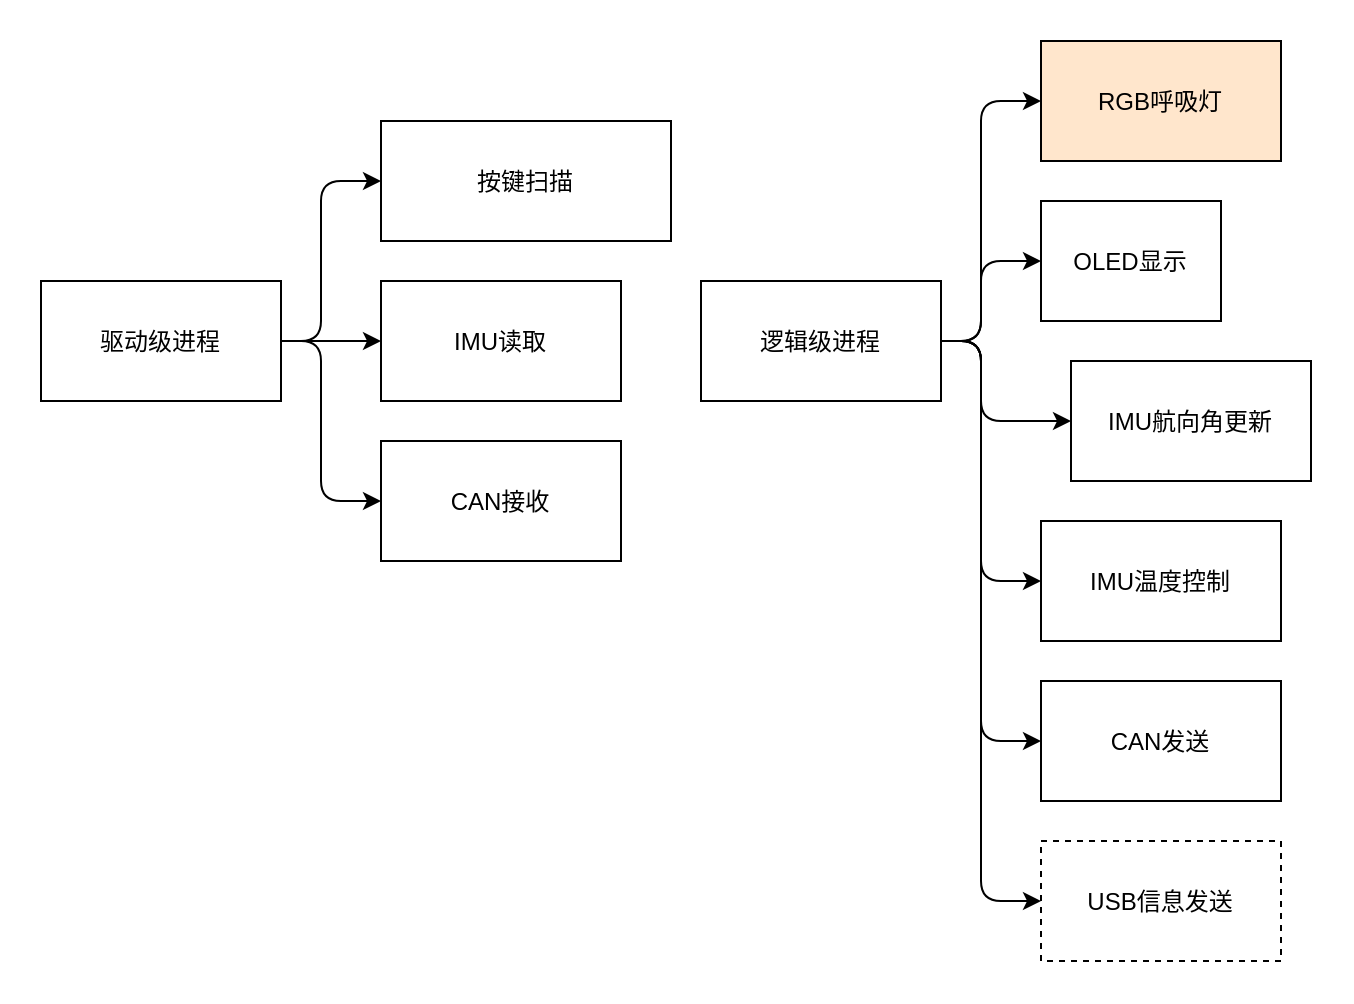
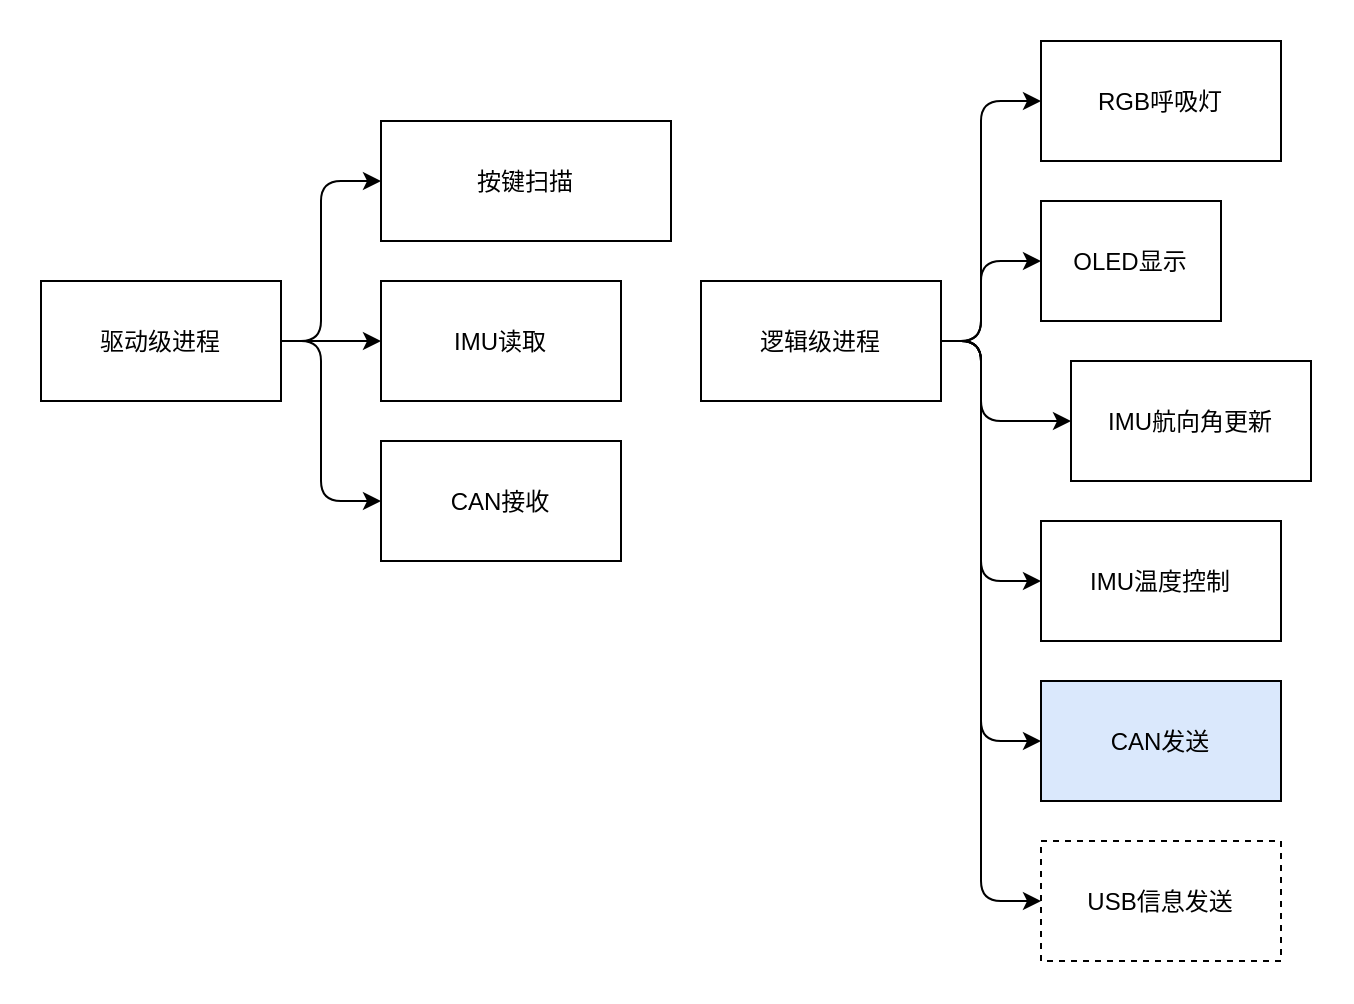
node "RGB呼吸灯": fillcolor #ffe6cc -> #ffffff
node "CAN发送": fillcolor #ffffff -> #dae8fc
